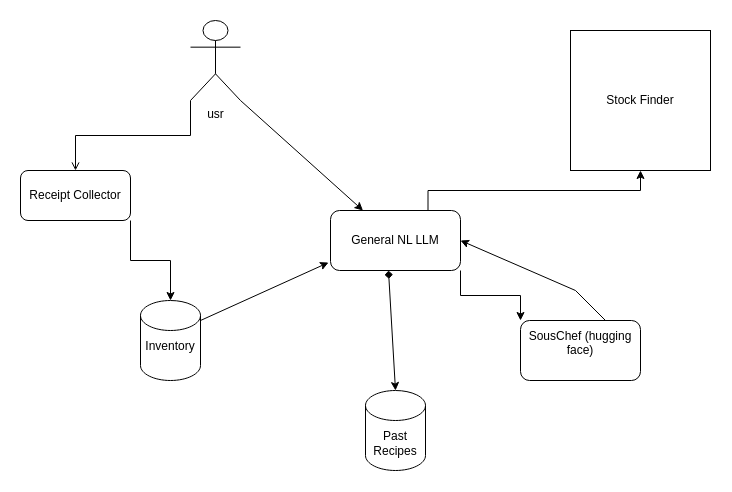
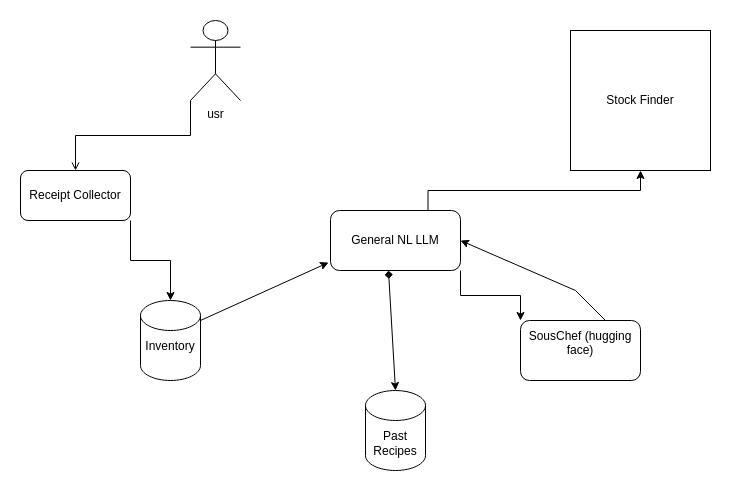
edge "usr" -> "General NL LLM": removed
